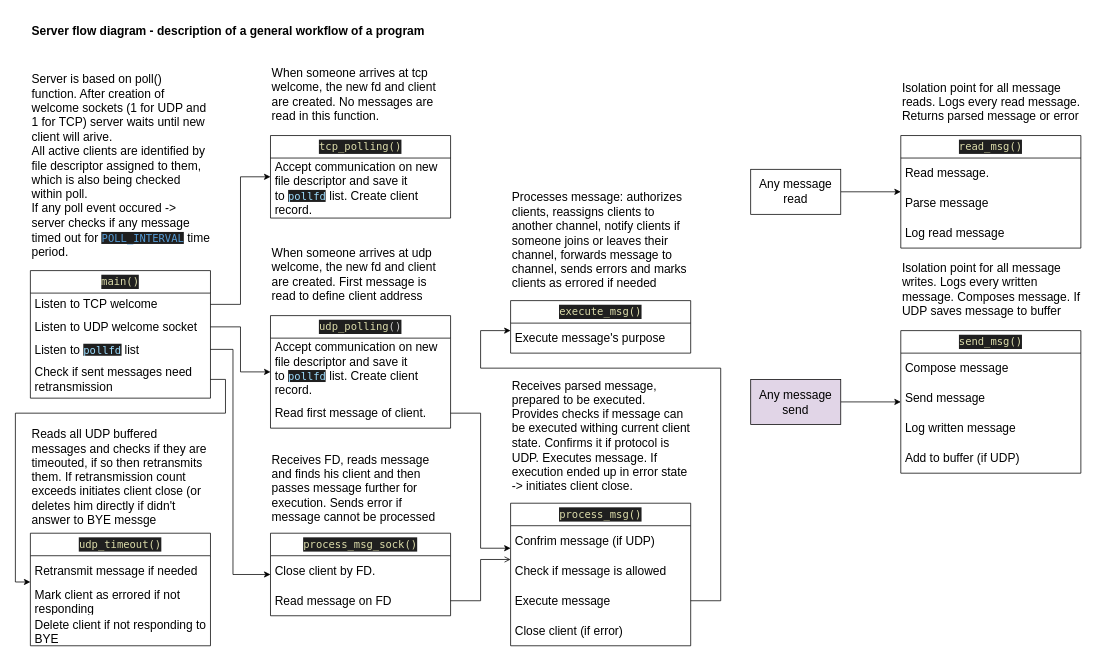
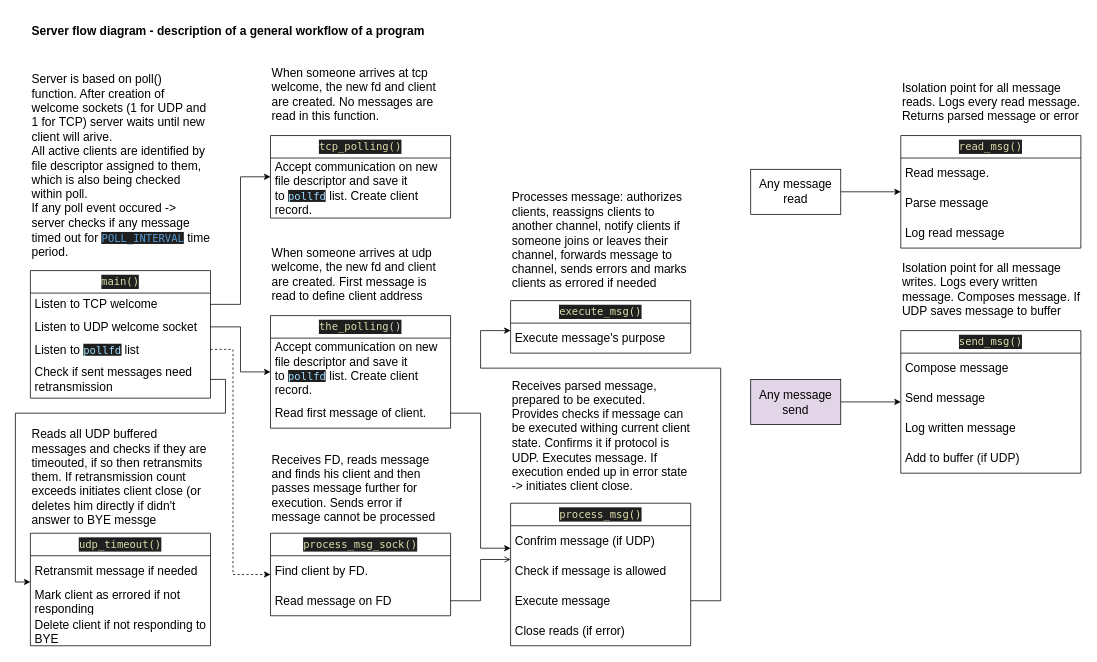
node "udp_polling()": label "udp_polling()" -> "the_polling()"
edge "Listen to pollfd list" -> "process_msg_sock()": style solid -> dashed
node "Close client by FD.": label "Close client by FD." -> "Find client by FD."
node "Close client (if error)": label "Close client (if error)" -> "Close reads (if error)"
